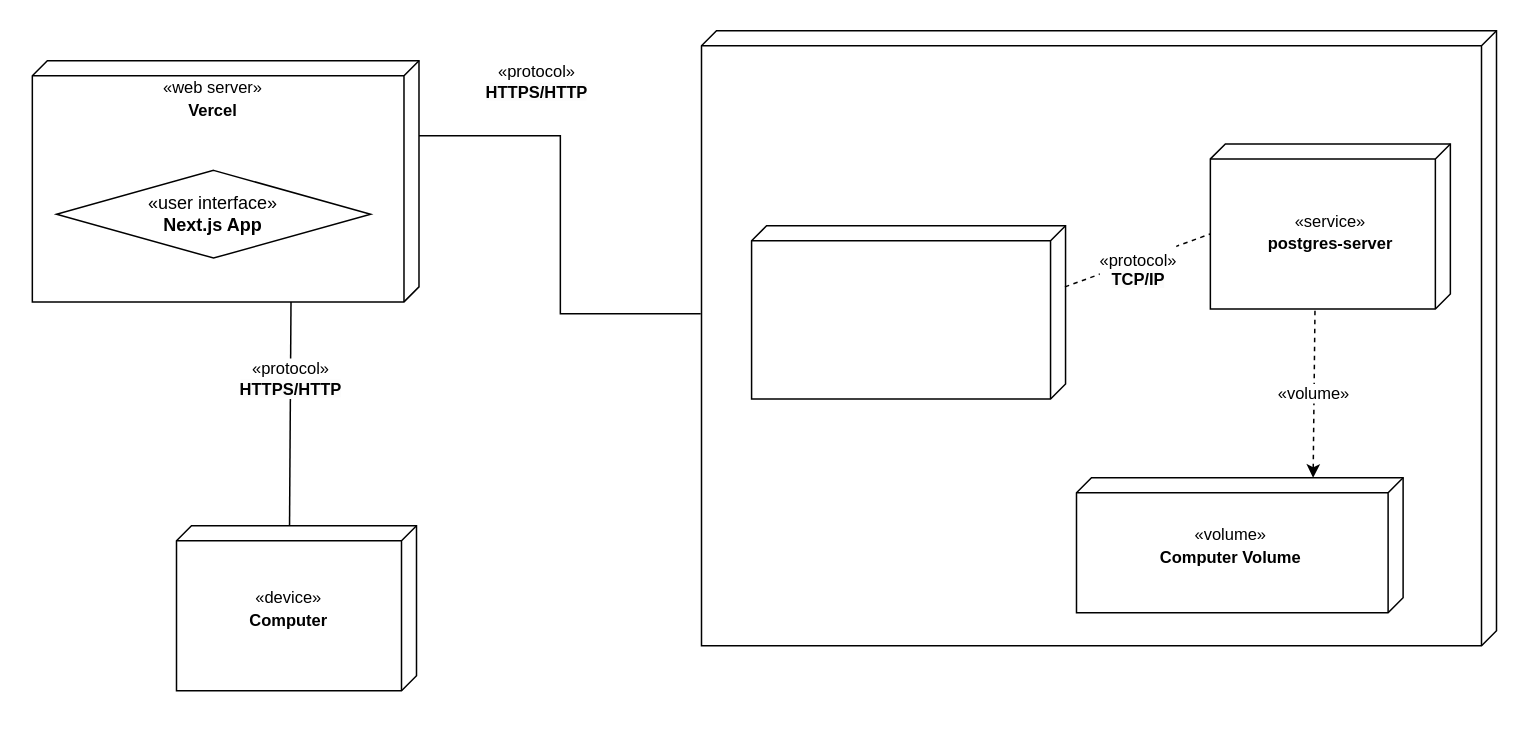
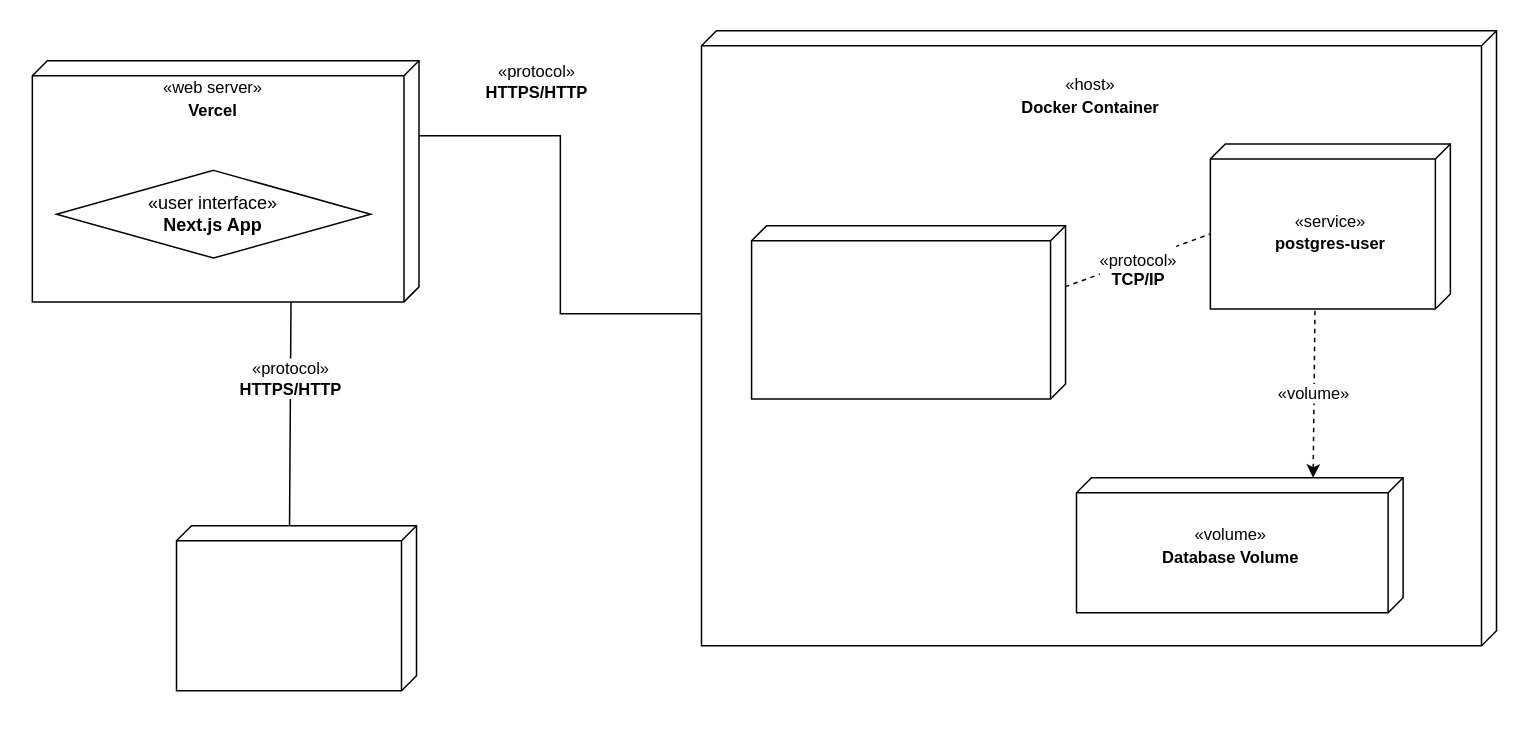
node "«host»Docker Container": added
node "«service»postgres-server": label "«service»postgres-server" -> "«service»postgres-user"
node "«volume»Computer Volume": label "«volume»Computer Volume" -> "«volume»Database Volume"
node "«device»Computer": removed
